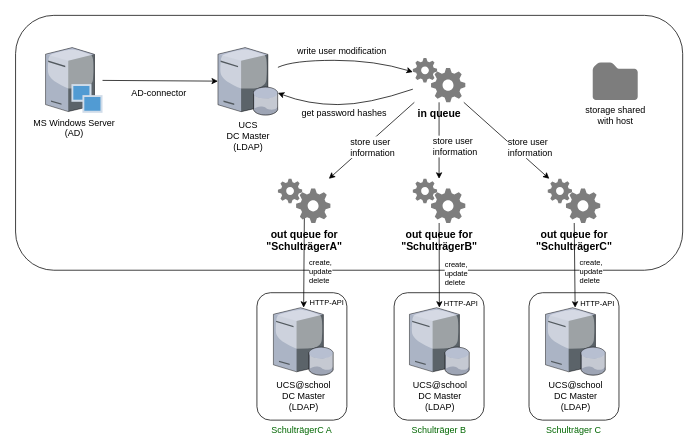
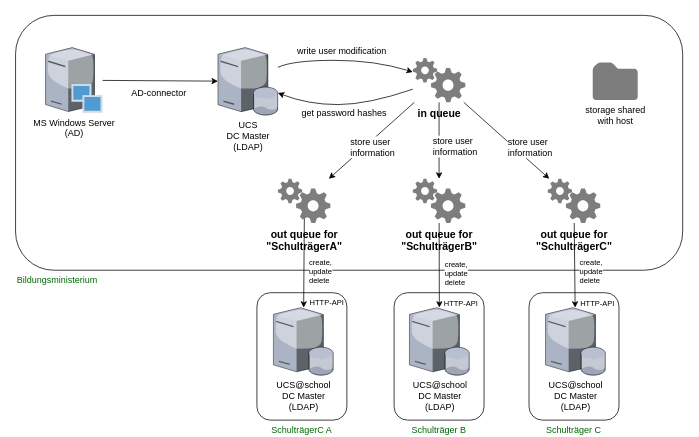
node "Bildungsministerium": added
